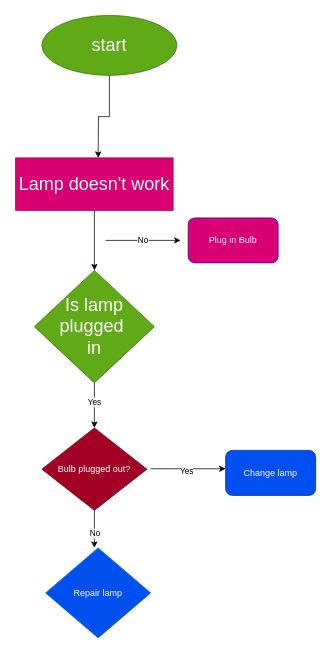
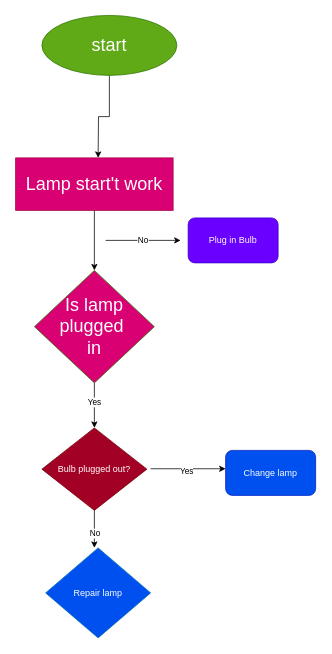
node "Lamp doesn't work": label "Lamp doesn't work" -> "Lamp start't work"
node "Plug in Bulb": fillcolor #d80073 -> #6a00ff
node "Is lamp plugged in": fillcolor #60a917 -> #d80073
